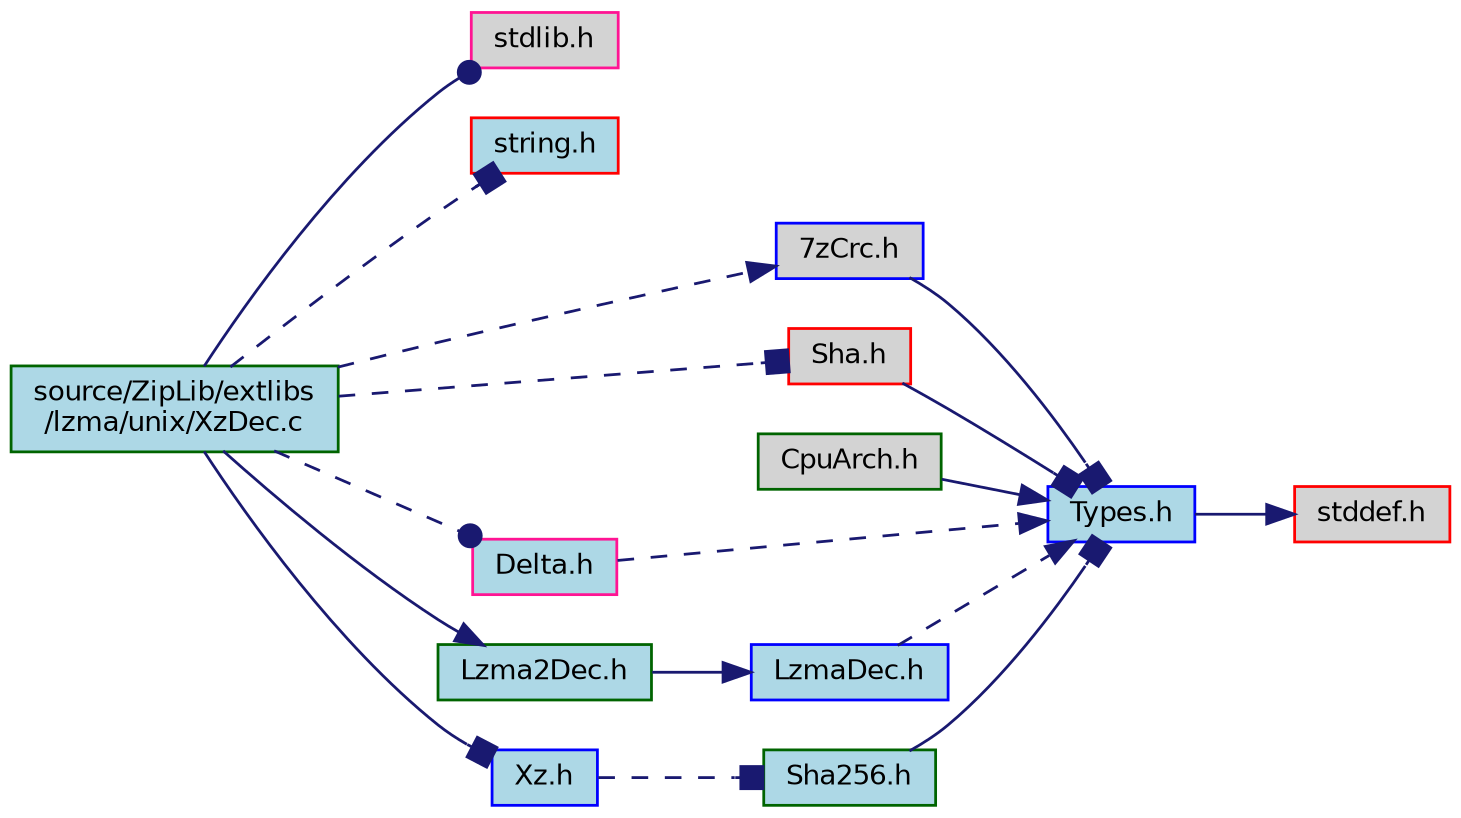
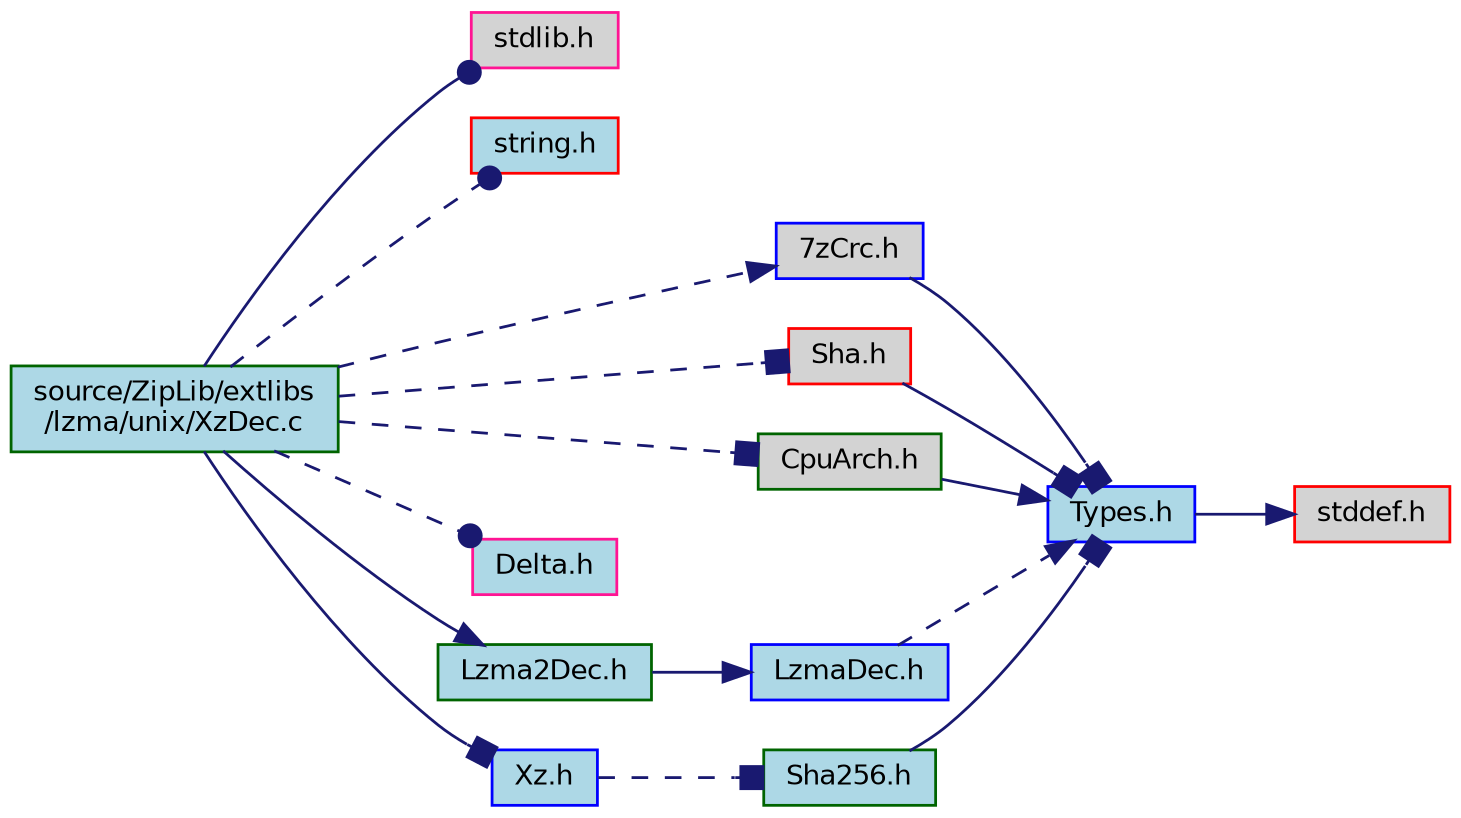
edge "source/ZipLib/extlibs /lzma/unix/XzDec.c" -> "string.h": arrowhead box -> dot
edge "source/ZipLib/extlibs /lzma/unix/XzDec.c" -> "CpuArch.h": added
edge "Delta.h" -> "Types.h": removed
